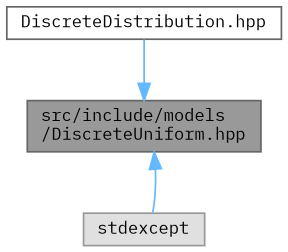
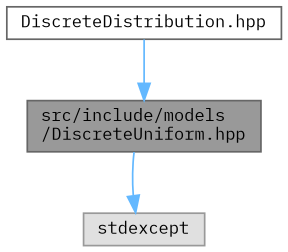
edge "stdexcept" -> "src/include/models /DiscreteUniform.hpp": reversed
